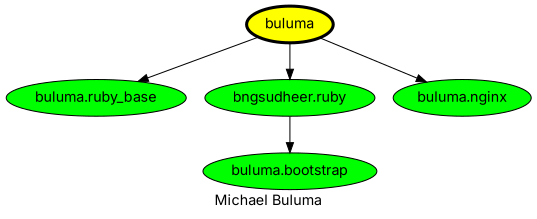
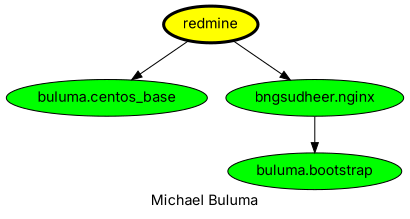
node "buluma": label "buluma" -> "redmine"
node "buluma.ruby_base": label "buluma.ruby_base" -> "buluma.centos_base"
node "bngsudheer.ruby": label "bngsudheer.ruby" -> "bngsudheer.nginx"
node "buluma.nginx": removed
